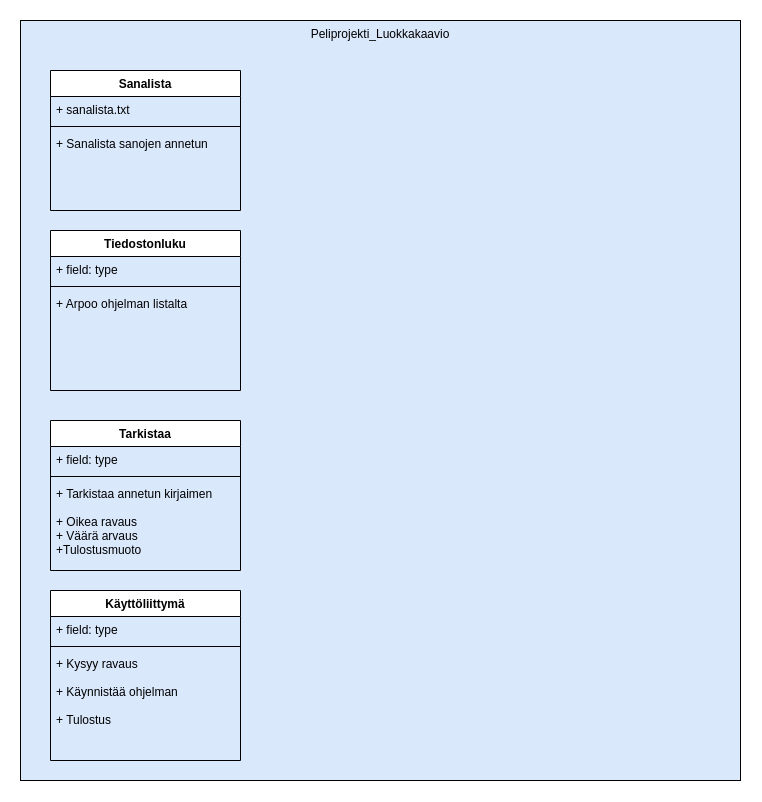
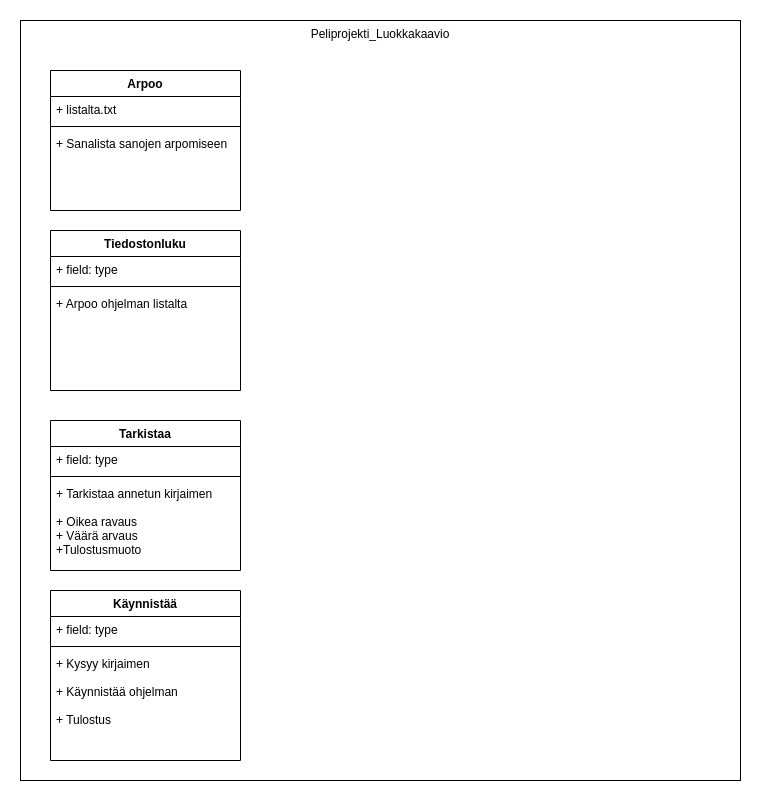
node "Sanalista": label "Sanalista" -> "Arpoo"
node "+ sanalista.txt": label "+ sanalista.txt" -> "+ listalta.txt"
node "+ Sanalista sanojen annetun": label "+ Sanalista sanojen annetun" -> "+ Sanalista sanojen arpomiseen"
node "Peliprojekti_Luokkakaavio": fillcolor #dae8fc -> #ffffff
node "Käyttöliittymä": label "Käyttöliittymä" -> "Käynnistää"
node "+ Kysyy ravaus + Käynnistää ohjelman + Tulostus": label "+ Kysyy ravaus + Käynnistää ohjelman + Tulostus" -> "+ Kysyy kirjaimen + Käynnistää ohjelman + Tulostus"
